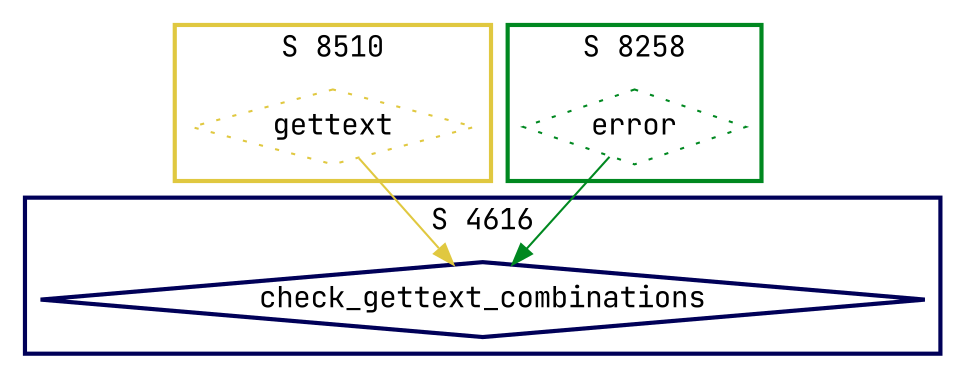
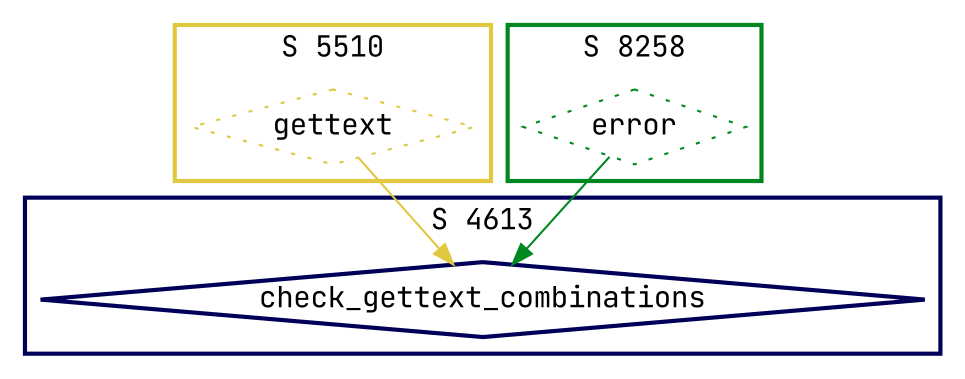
cluster "S 8510": label "S 8510" -> "S 5510"
cluster "S 4616": label "S 4616" -> "S 4613"
